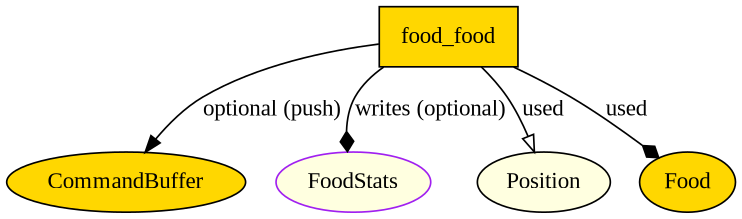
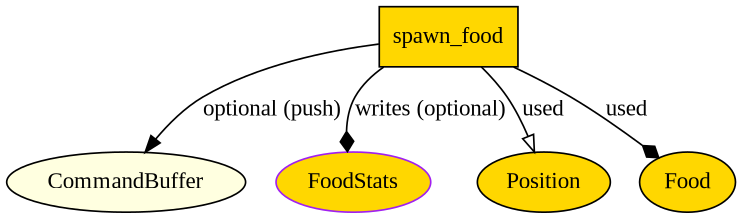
node "food_food": label "food_food" -> "spawn_food"
node "CommandBuffer": fillcolor gold -> lightyellow
node "FoodStats": fillcolor lightyellow -> gold
node "Position": fillcolor lightyellow -> gold
